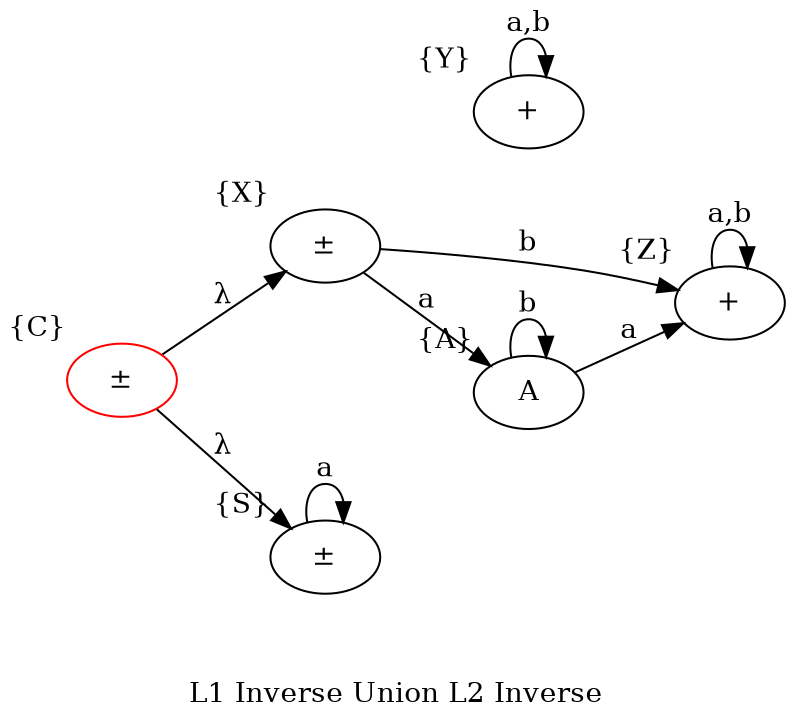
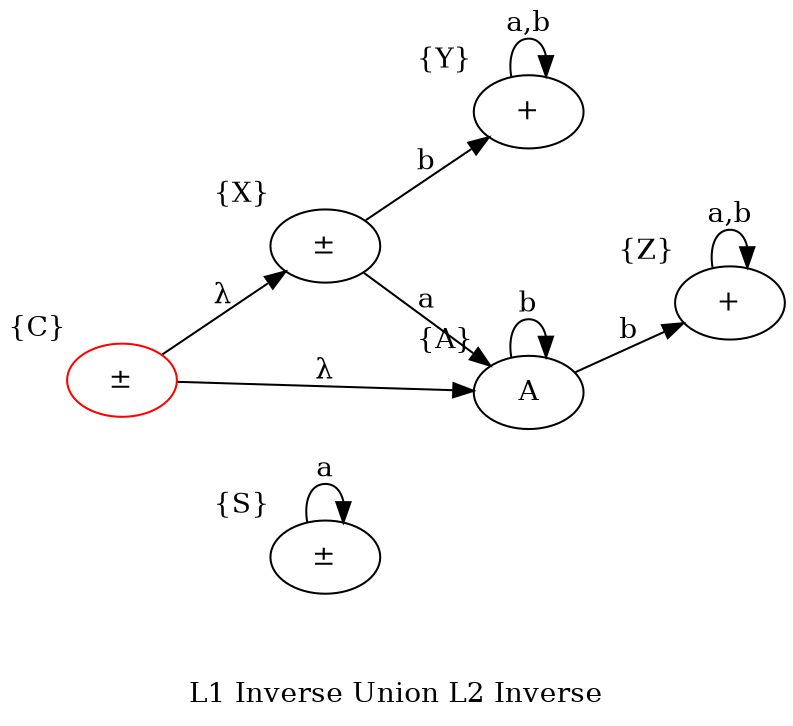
edge "± {X}" -> "+ {Z}": now "± {X}" -> "+ {Y}"
edge "A {A}" -> "+ {Z}": label "a" -> "b"
edge "± {C}" -> "± {S}": now "± {C}" -> "A {A}"
